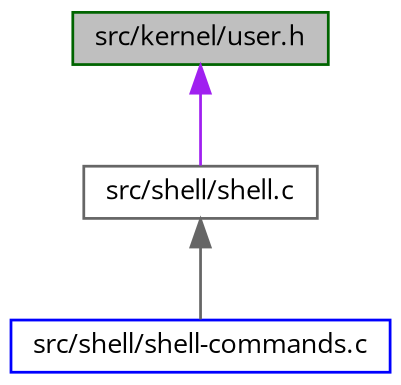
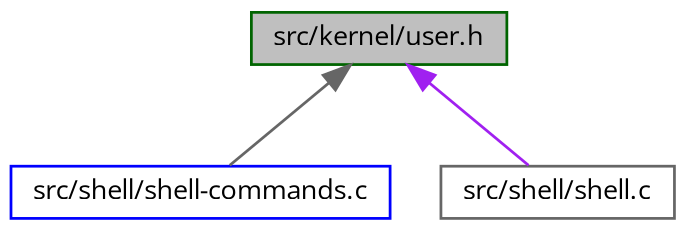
edge "src/shell/shell-commands.c" -> "src/shell/shell.c": now "src/shell/shell-commands.c" -> "src/kernel/user.h"
